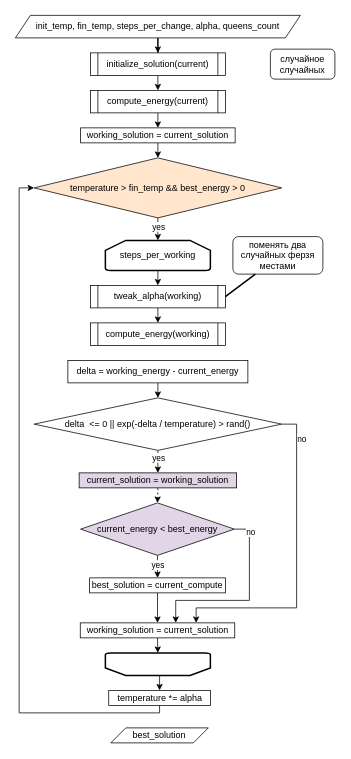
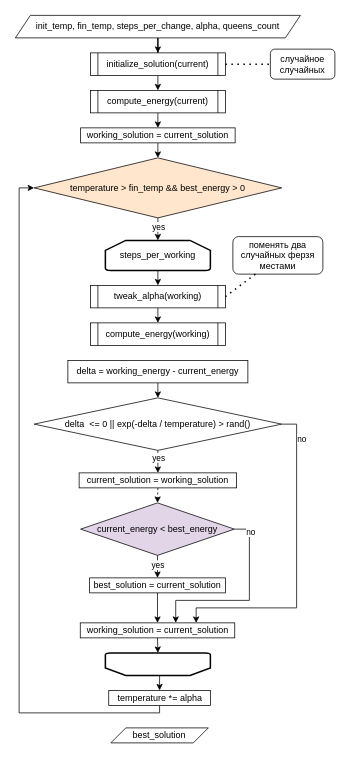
edge "initialize_solution(current)" -- "случайное случайных": added
edge "поменять два случайных ферзя местами" -- "tweak_alpha(working)": style solid -> dashed
node "current_solution = working_solution": fillcolor #e1d5e7 -> #ffffff
node "best_solution = current_compute": label "best_solution = current_compute" -> "best_solution = current_solution"
